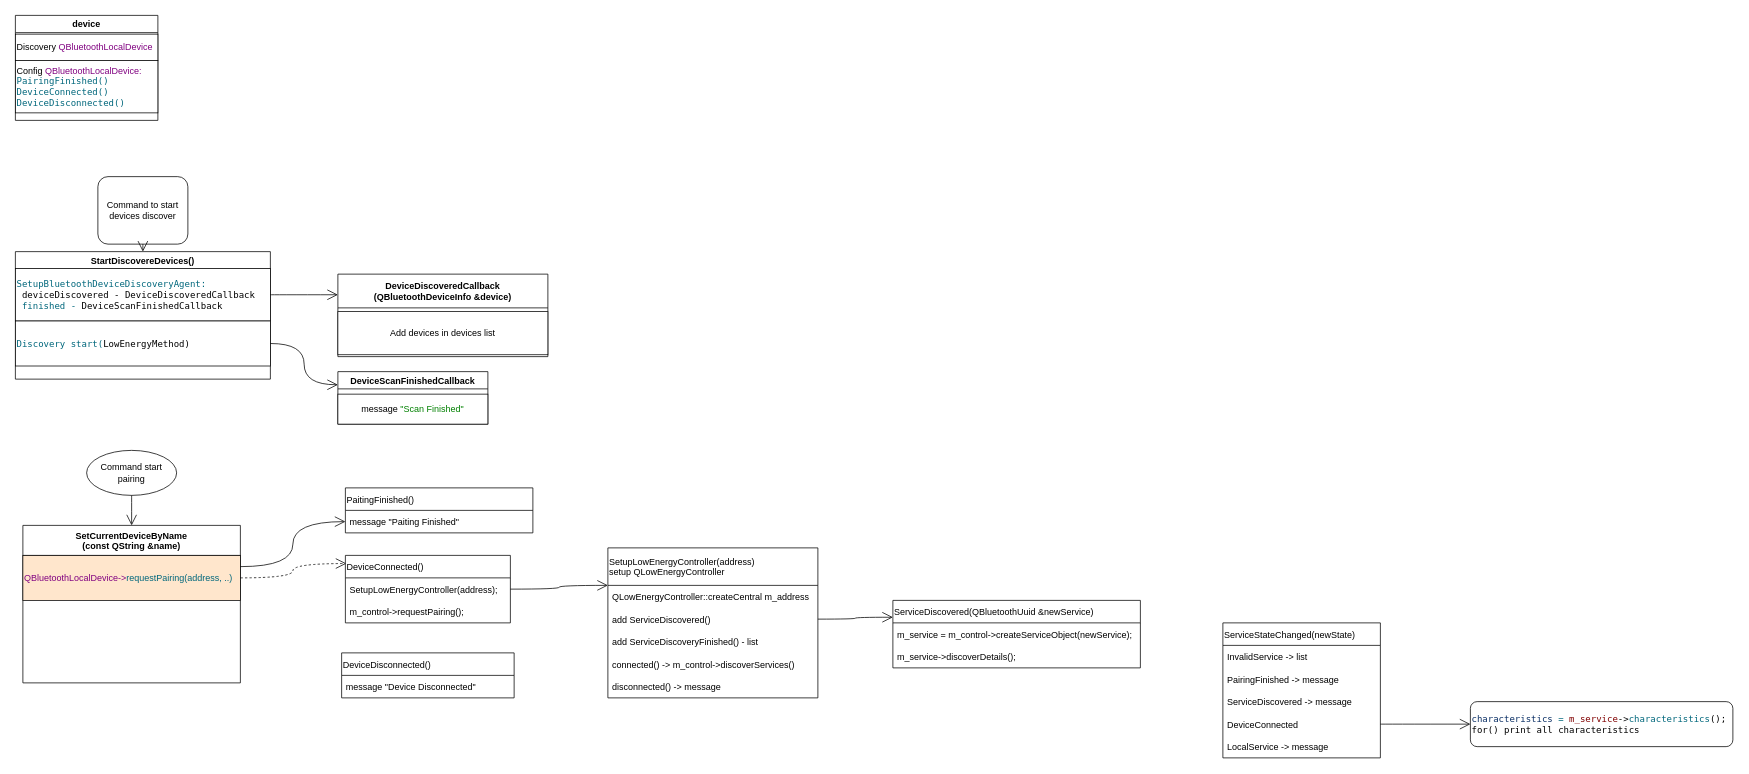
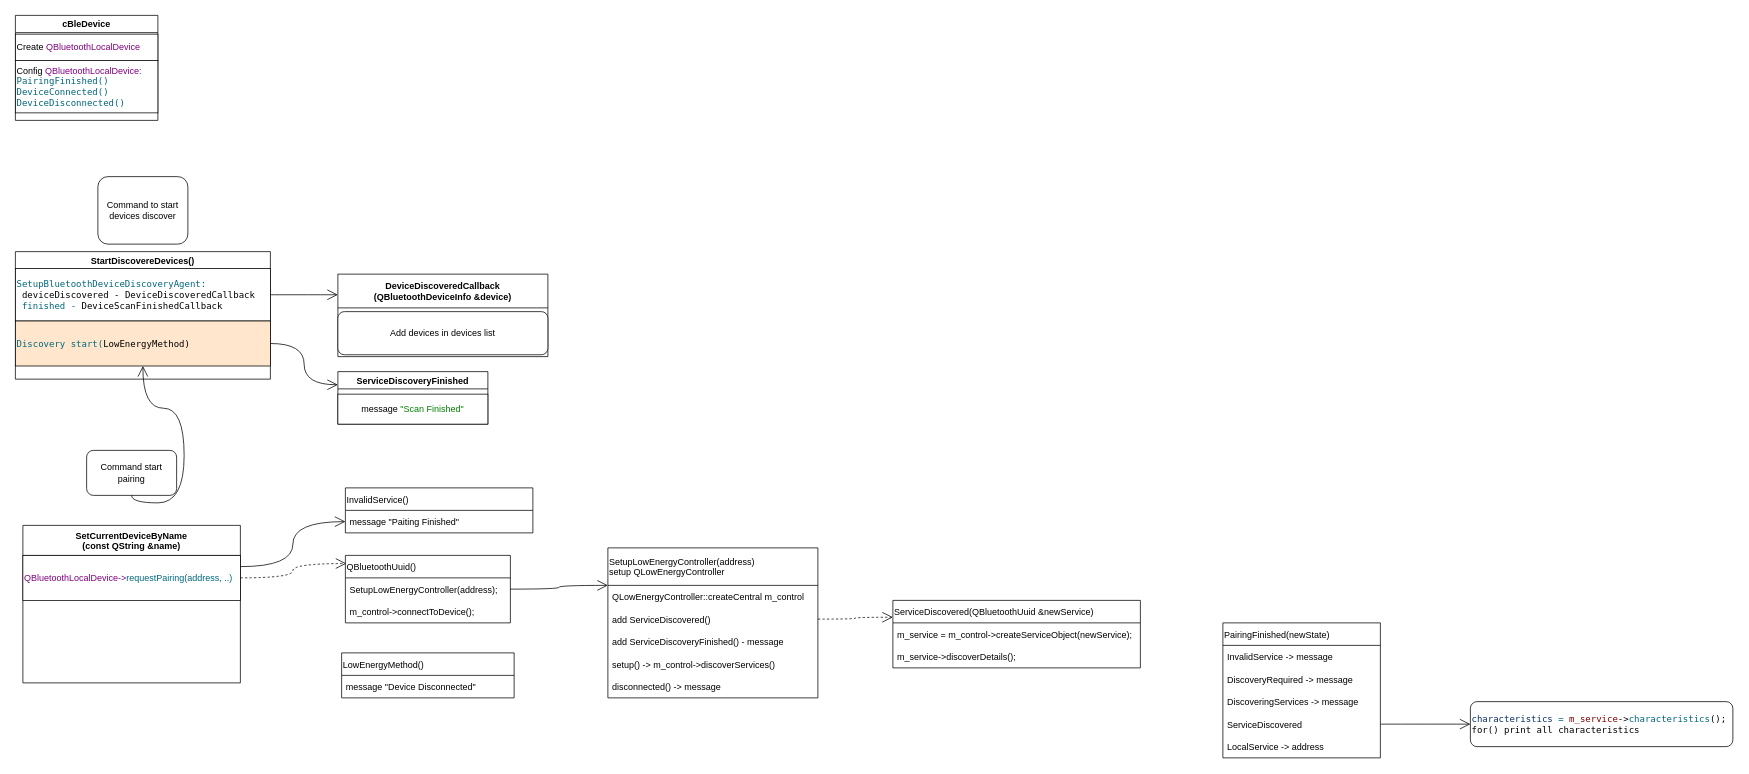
node "device": label "device" -> "cBleDevice"
node "Discovery QBluetoothLocalDevice": label "Discovery QBluetoothLocalDevice" -> "Create QBluetoothLocalDevice"
edge "Command to start devices discover" -> "StartDiscovereDevices()": removed
node "Add devices in devices list": shape rectangle -> rounded rectangle
node "Discovery start(LowEnergyMethod)": fillcolor #ffffff -> #ffe6cc
node "DeviceScanFinishedCallback": label "DeviceScanFinishedCallback" -> "ServiceDiscoveryFinished"
node "Command start pairing": shape ellipse -> rounded rectangle
node "PaitingFinished()": label "PaitingFinished()" -> "InvalidService()"
edge "Command start pairing" -> "SetCurrentDeviceByName (const QString &name)": now "Command start pairing" -> "Discovery start(LowEnergyMethod)"
node "DeviceConnected()": label "DeviceConnected()" -> "QBluetoothUuid()"
node "QBluetoothLocalDevice->requestPairing(address, ..)": fillcolor #ffe6cc -> #ffffff
node "QLowEnergyController::createCentral m_address": label "QLowEnergyController::createCentral m_address" -> "QLowEnergyController::createCentral m_control"
node "m_control->requestPairing();": label "m_control->requestPairing();" -> "m_control->connectToDevice();"
edge "add ServiceDiscovered()" -> "ServiceDiscovered(QBluetoothUuid &newService)": style solid -> dashed
node "ServiceStateChanged(newState)": label "ServiceStateChanged(newState)" -> "PairingFinished(newState)"
node "add ServiceDiscoveryFinished() - list": label "add ServiceDiscoveryFinished() - list" -> "add ServiceDiscoveryFinished() - message"
node "InvalidService -> list": label "InvalidService -> list" -> "InvalidService -> message"
node "DeviceDisconnected()": label "DeviceDisconnected()" -> "LowEnergyMethod()"
node "connected() -> m_control->discoverServices()": label "connected() -> m_control->discoverServices()" -> "setup() -> m_control->discoverServices()"
node "PairingFinished -> message": label "PairingFinished -> message" -> "DiscoveryRequired -> message"
node "ServiceDiscovered -> message": label "ServiceDiscovered -> message" -> "DiscoveringServices -> message"
node "DeviceConnected": label "DeviceConnected" -> "ServiceDiscovered"
node "LocalService -> message": label "LocalService -> message" -> "LocalService -> address"
